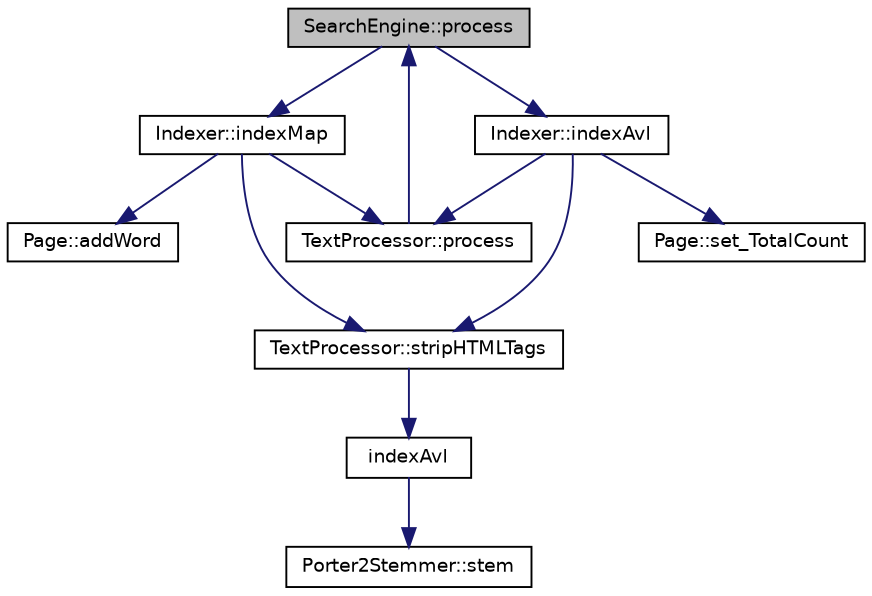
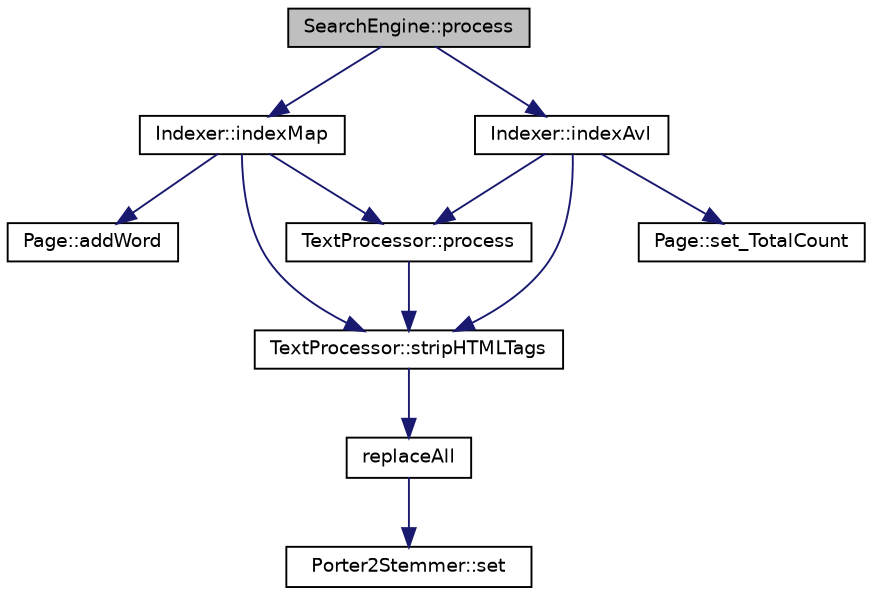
edge "TextProcessor::process" -> "SearchEngine::process": now "TextProcessor::process" -> "TextProcessor::stripHTMLTags"
node "indexAvl": label "indexAvl" -> "replaceAll"
node "Porter2Stemmer::stem": label "Porter2Stemmer::stem" -> "Porter2Stemmer::set"
